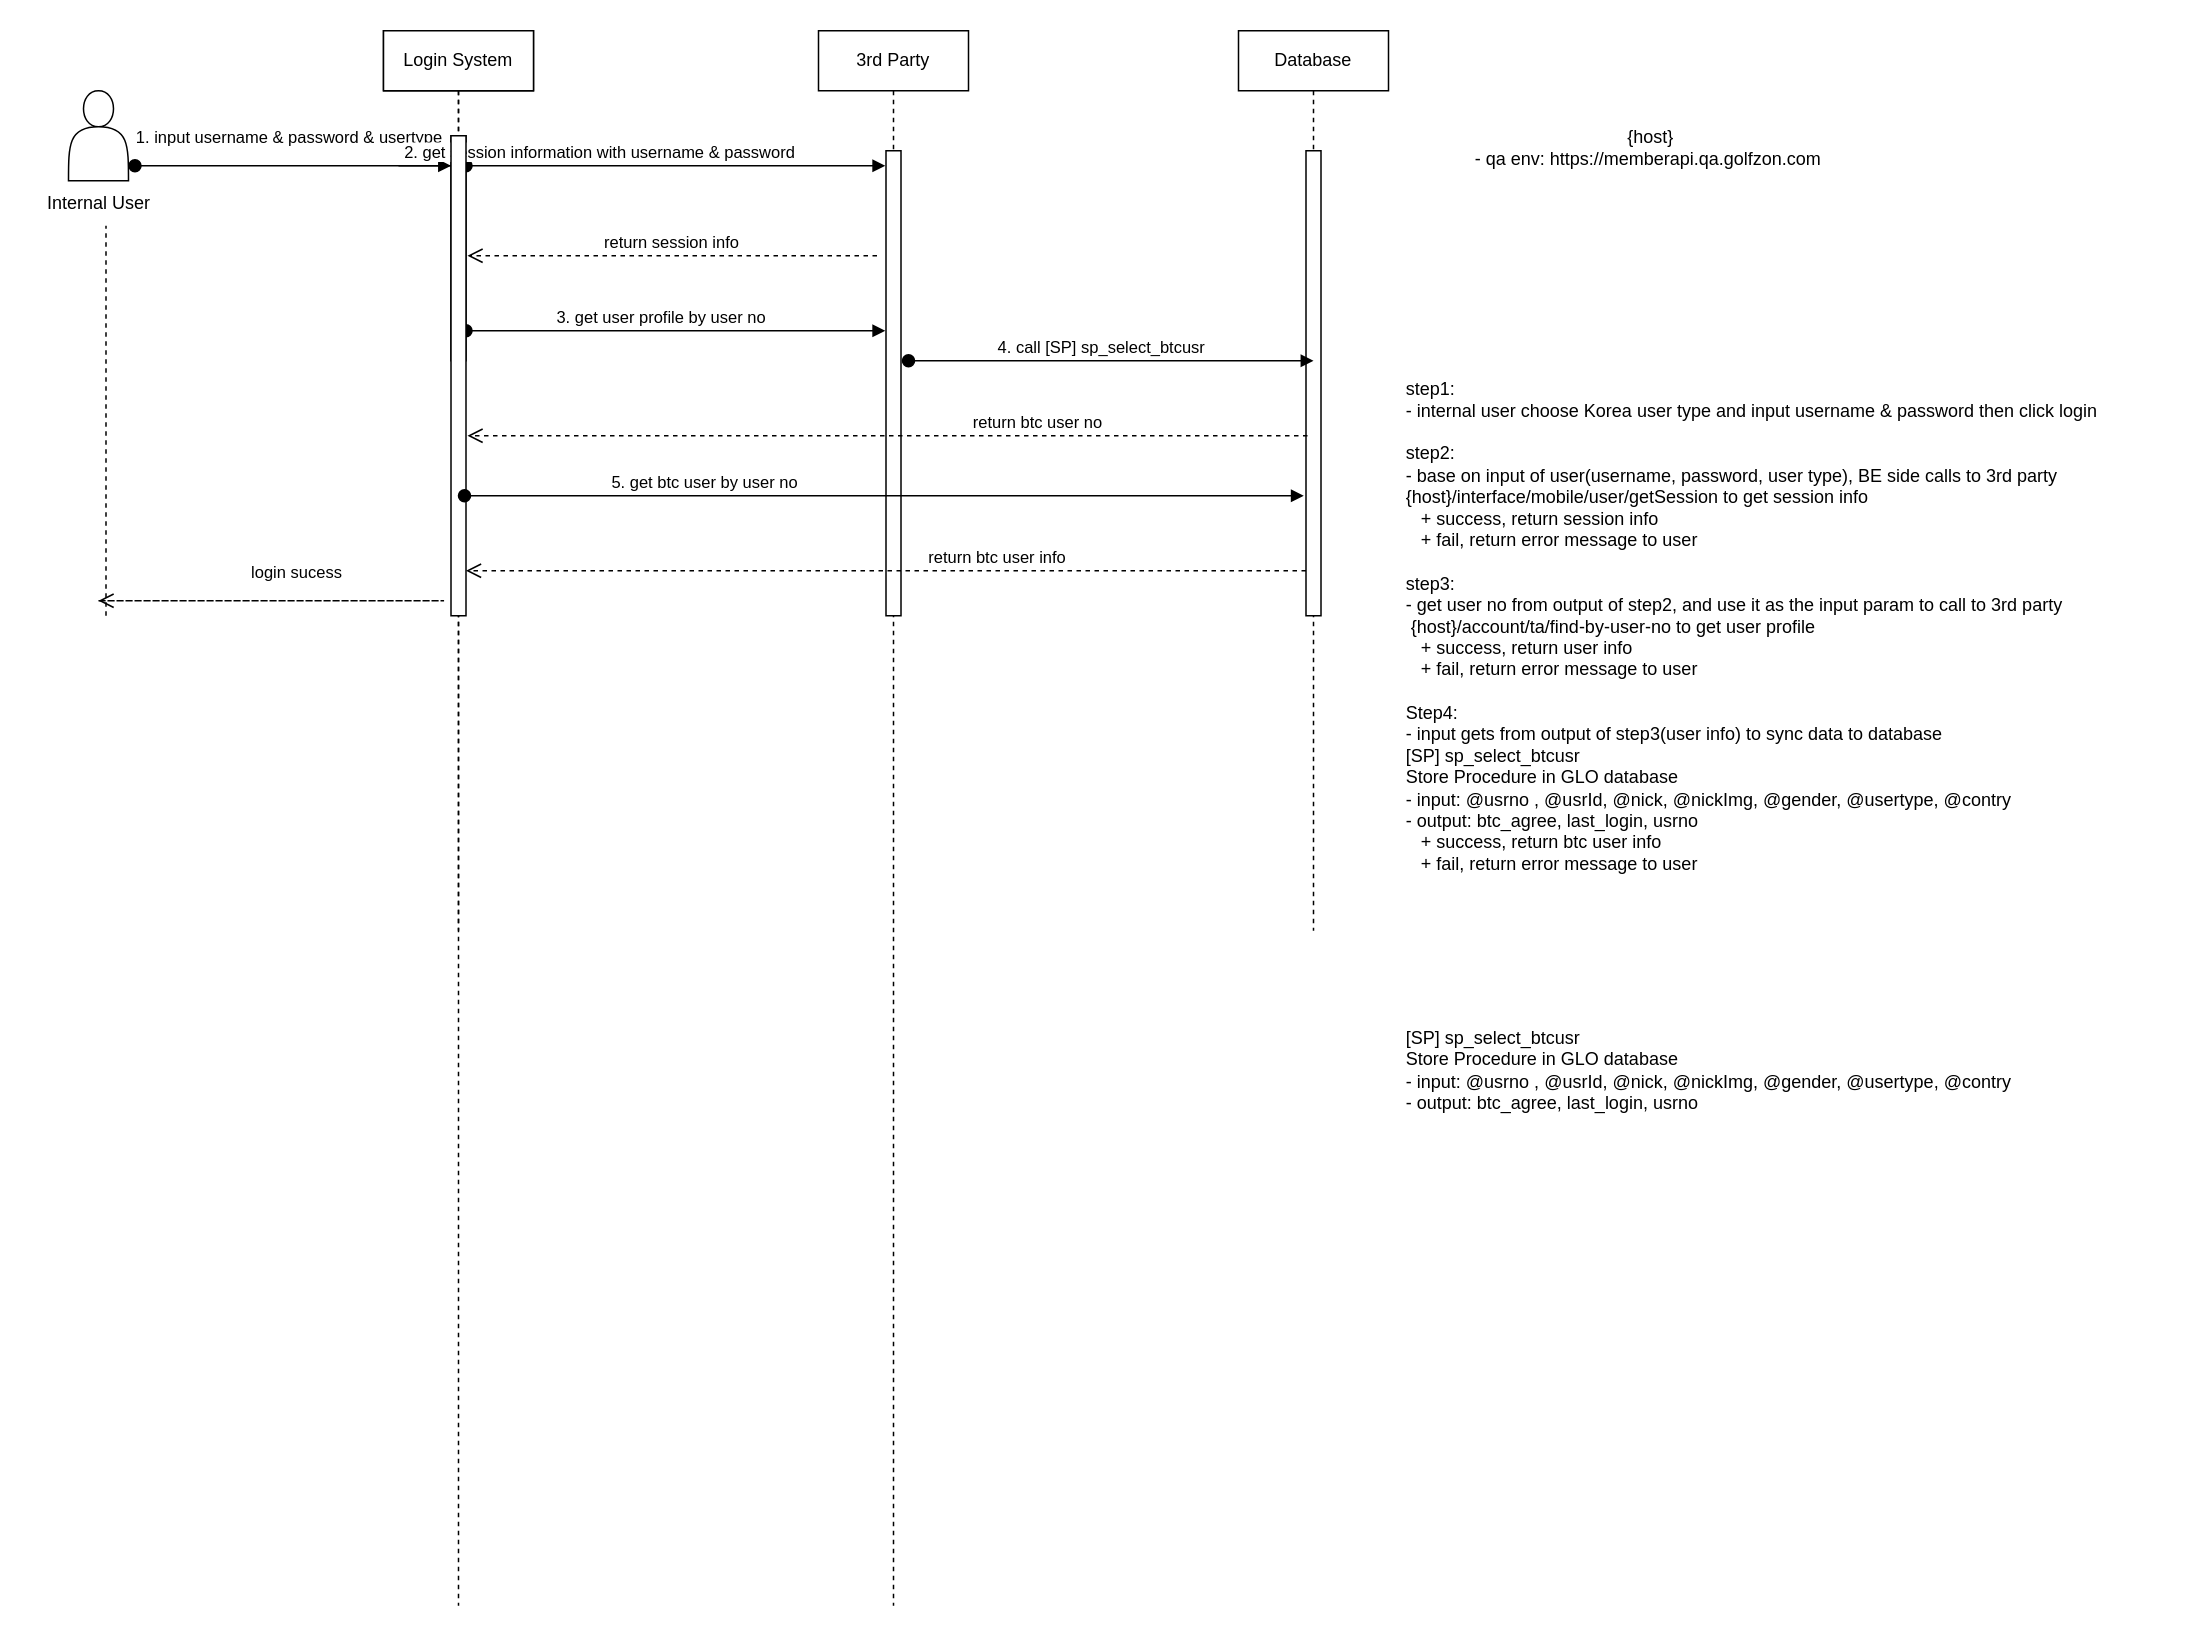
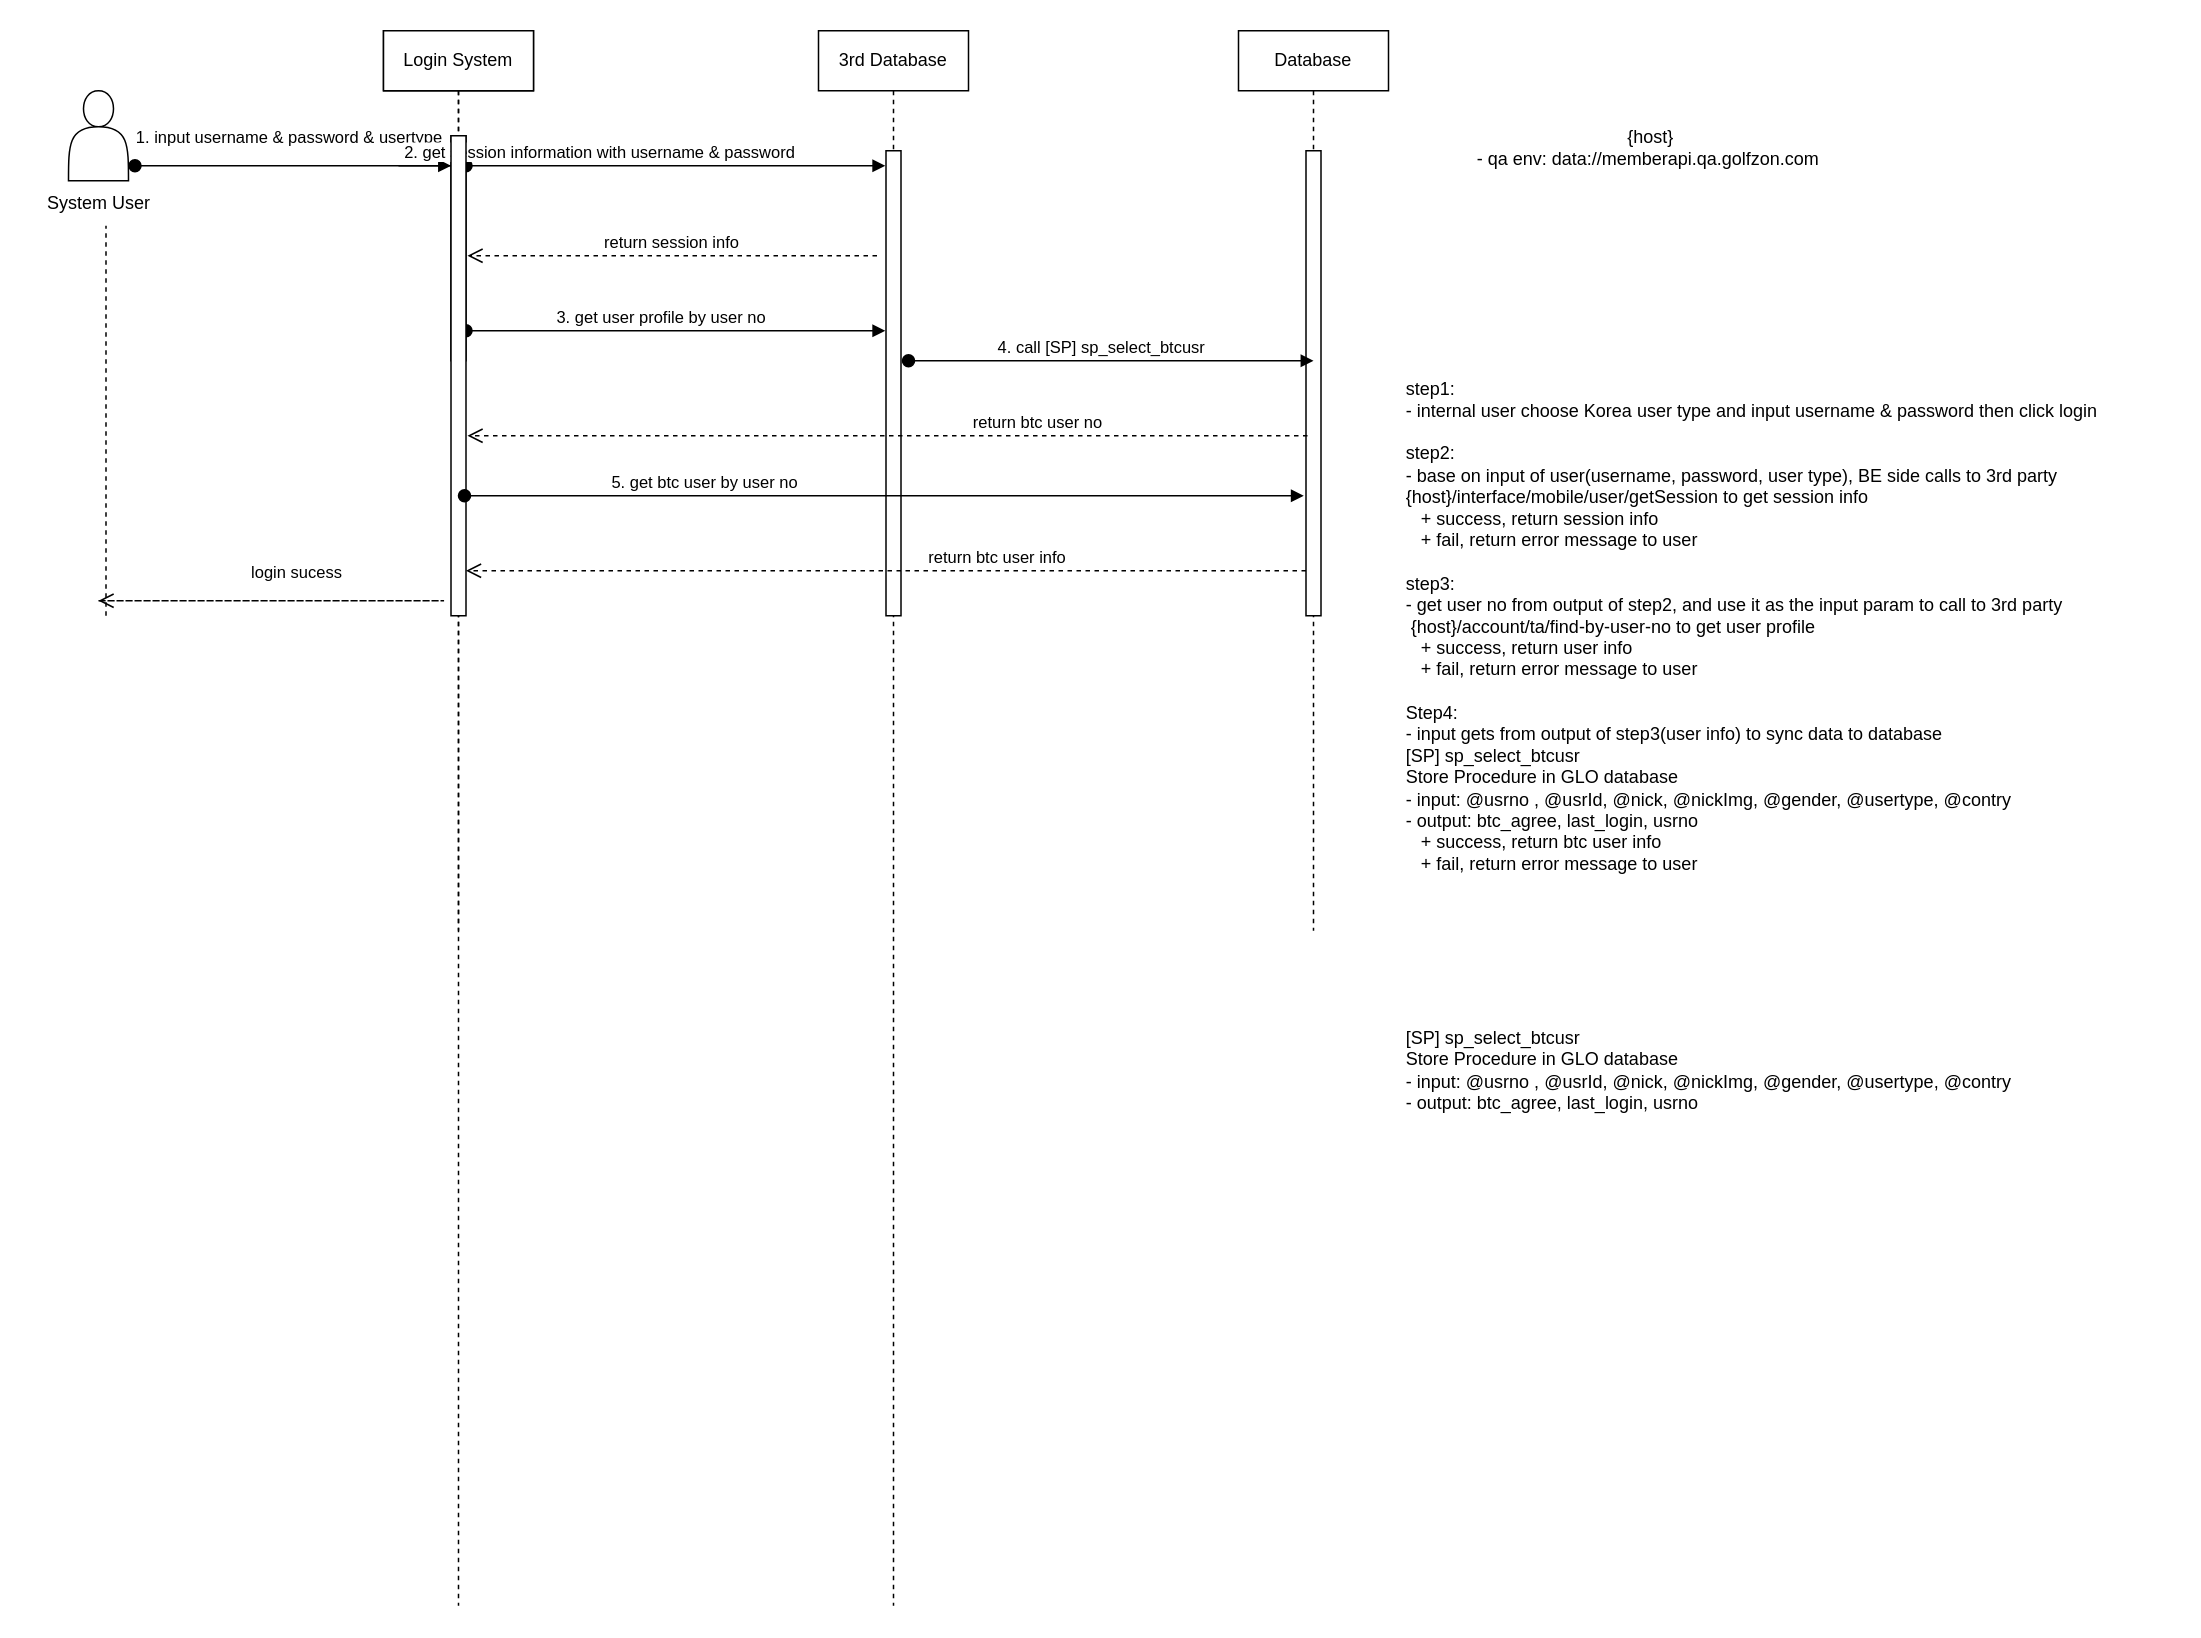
node "3rd Party": label "3rd Party" -> "3rd Database"
node "{host} - qa env: https://memberapi.qa.golfzon.com": label "{host} - qa env: https://memberapi.qa.golfzon.com" -> "{host} - qa env: data://memberapi.qa.golfzon.com"
node "Internal User": label "Internal User" -> "System User"
